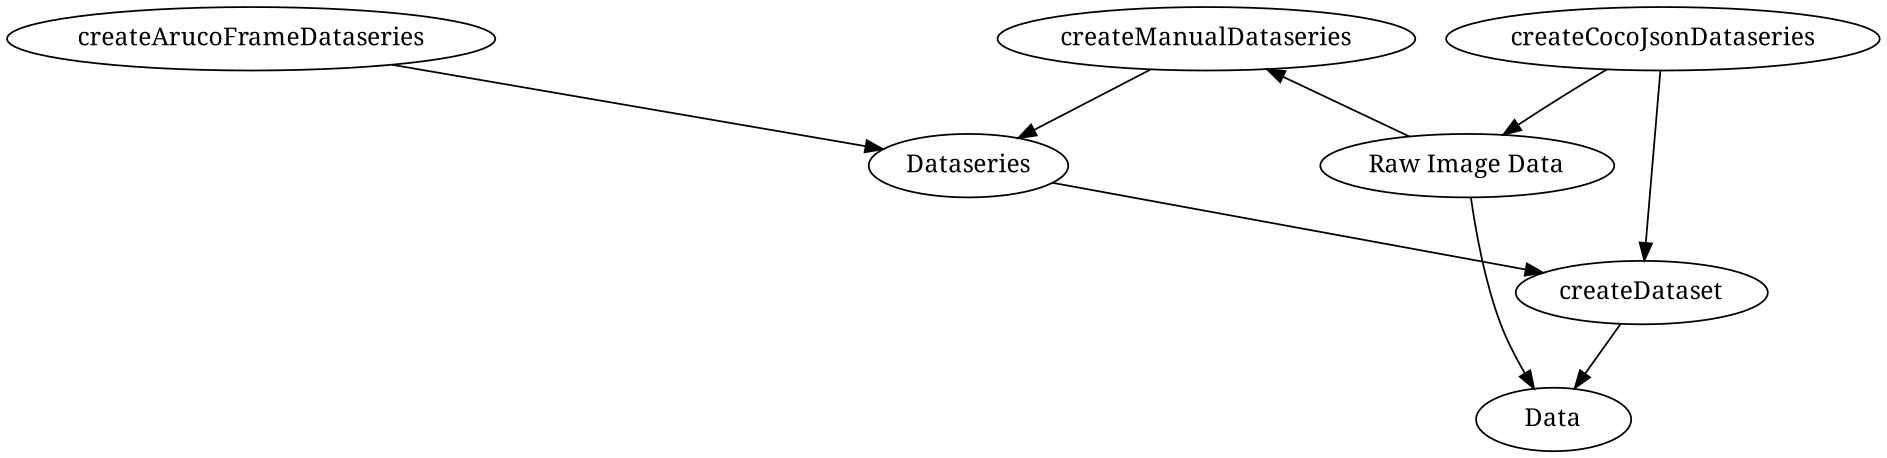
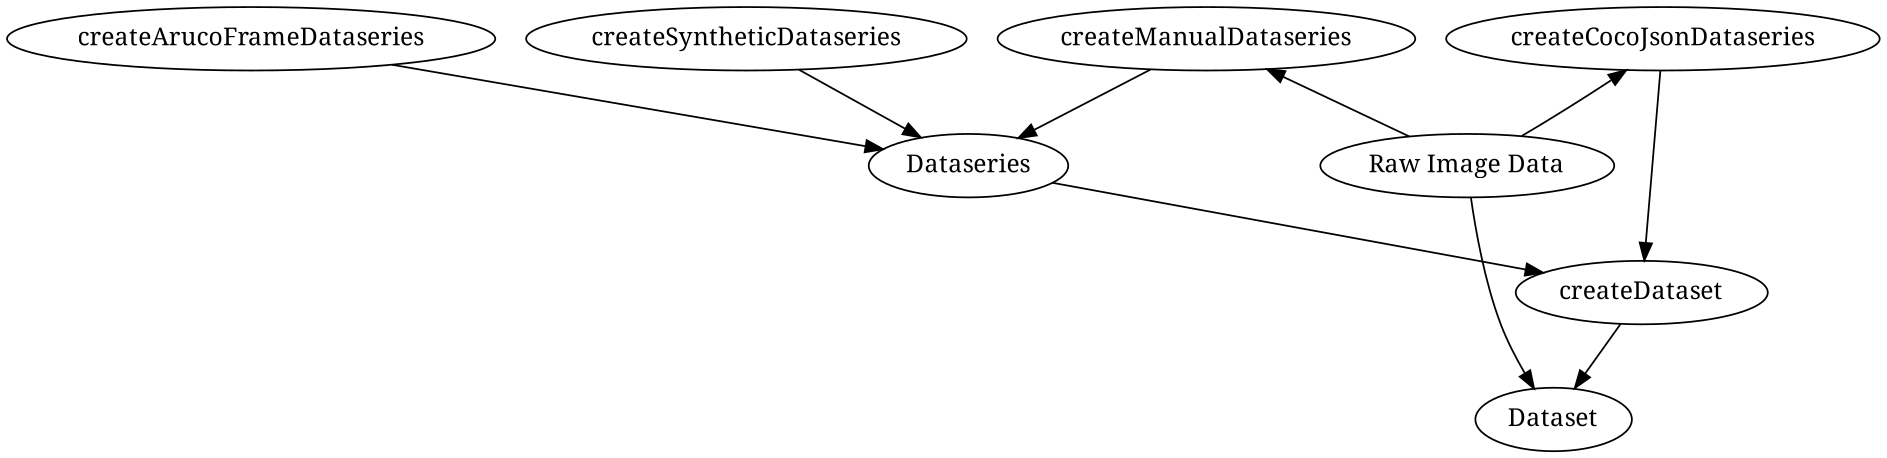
node "createSyntheticDataseries": added
edge "createCocoJsonDataseries" -> "Raw Image Data": reversed
node "Data": label "Data" -> "Dataset"
